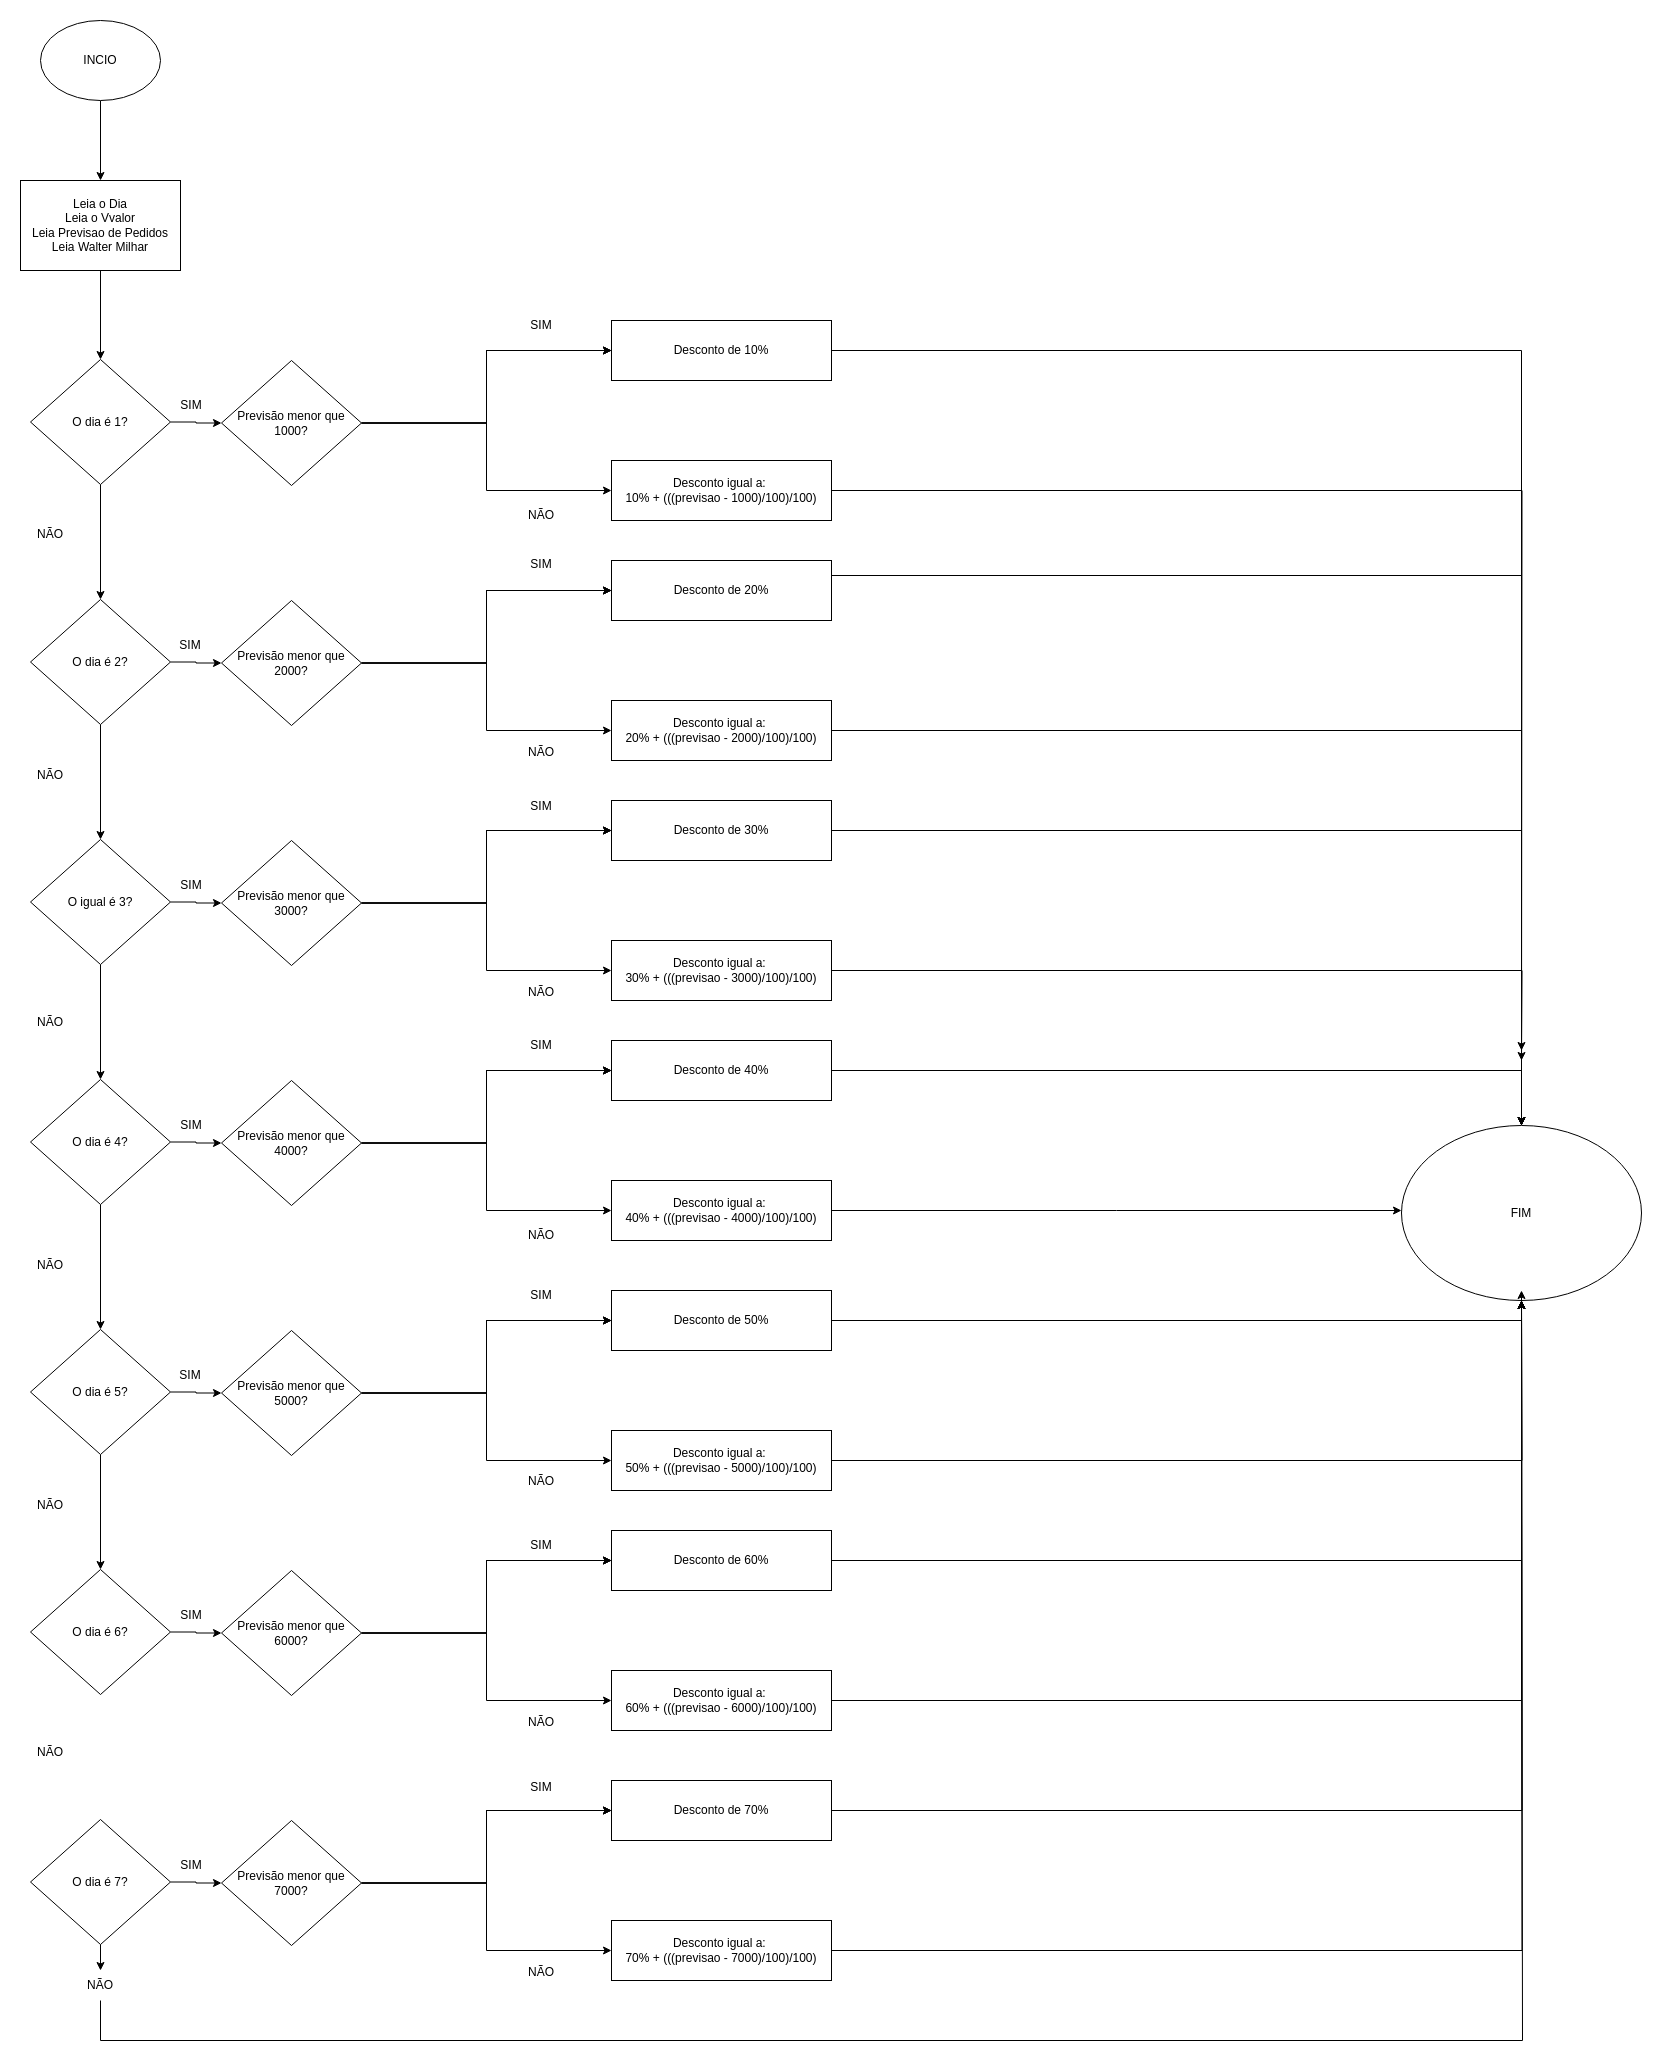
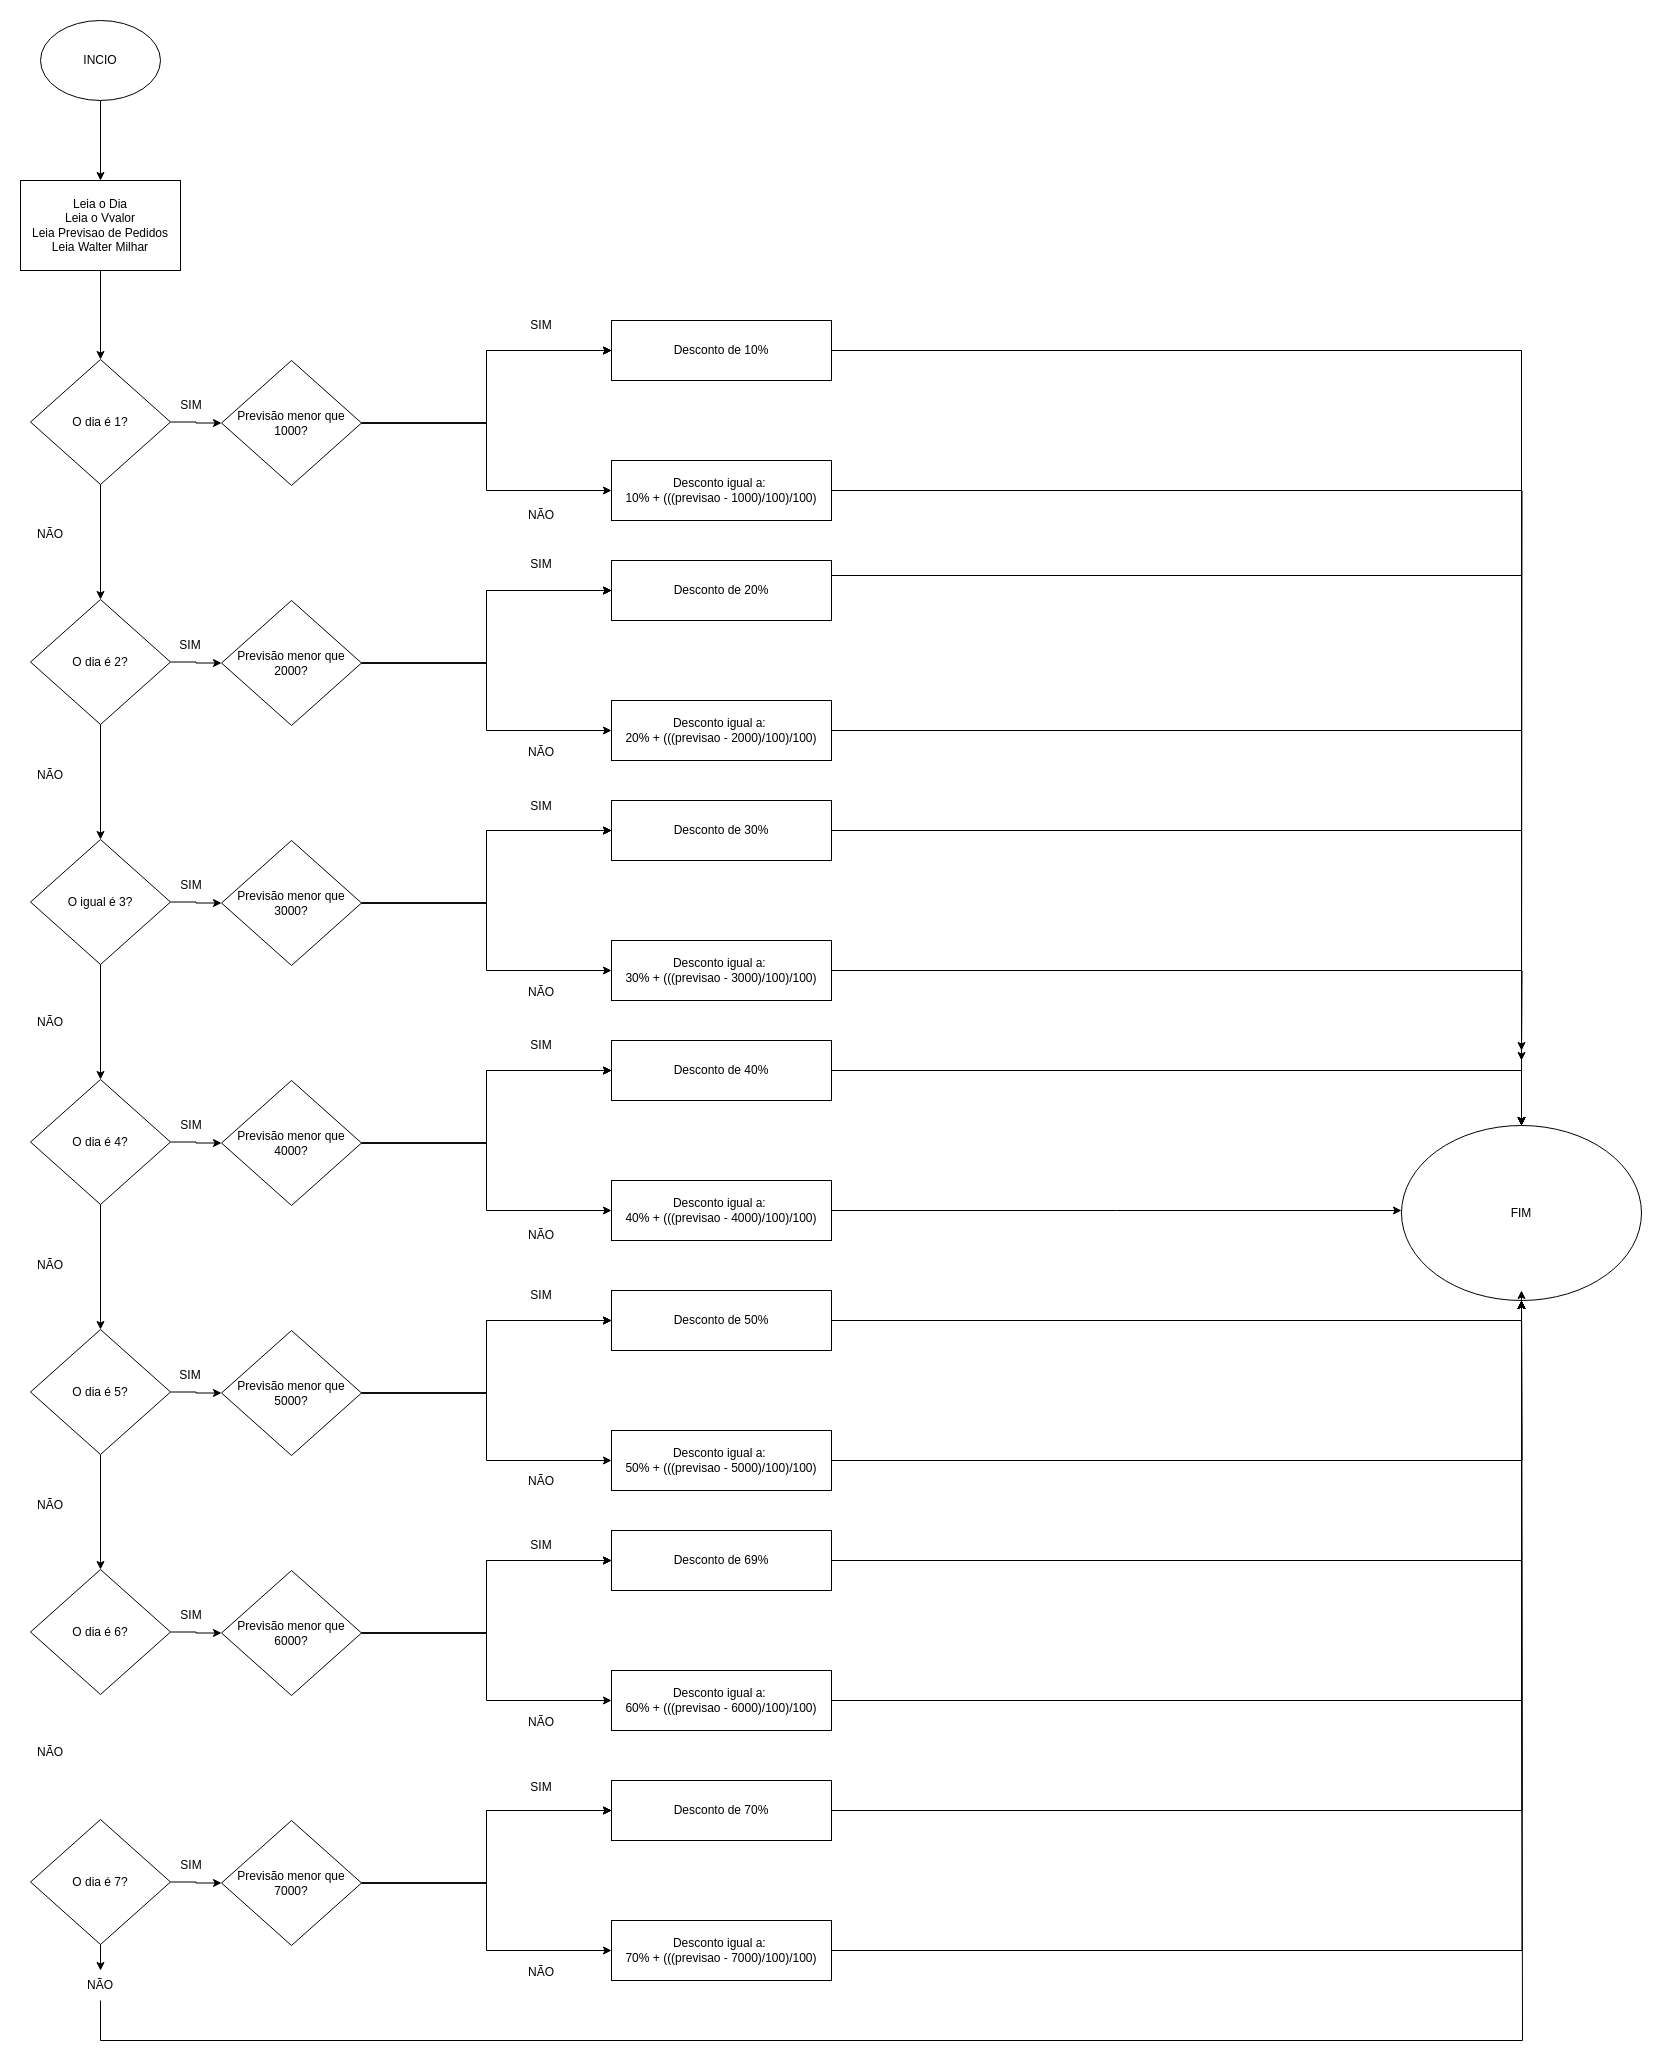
node "Desconto de 60%": label "Desconto de 60%" -> "Desconto de 69%"
